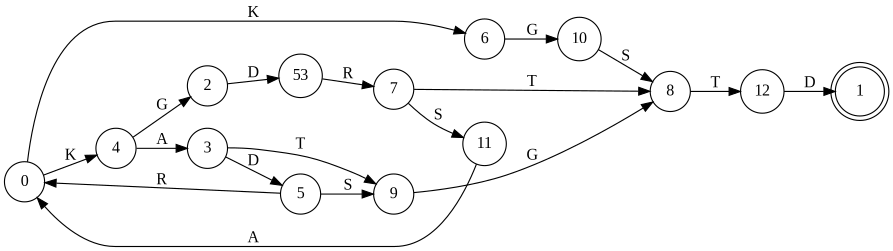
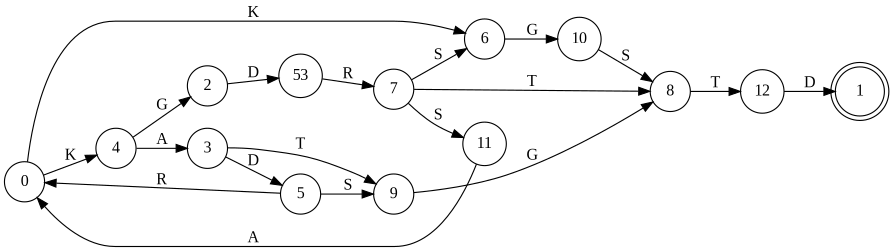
edge "7" -> "6": added, label "S"
